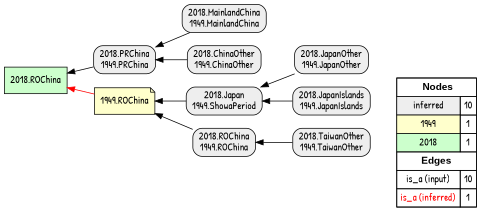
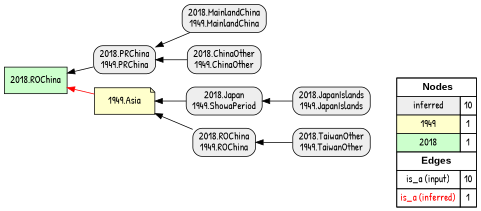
node "2018.JapanOther 1949.JapanOther": removed
node "1949.ROChina": label "1949.ROChina" -> "1949.Asia"
